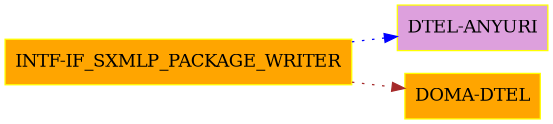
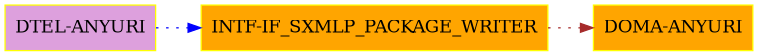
edge "INTF-IF_SXMLP_PACKAGE_WRITER" -> "DTEL-ANYURI": reversed
node "DOMA-DTEL": label "DOMA-DTEL" -> "DOMA-ANYURI"
